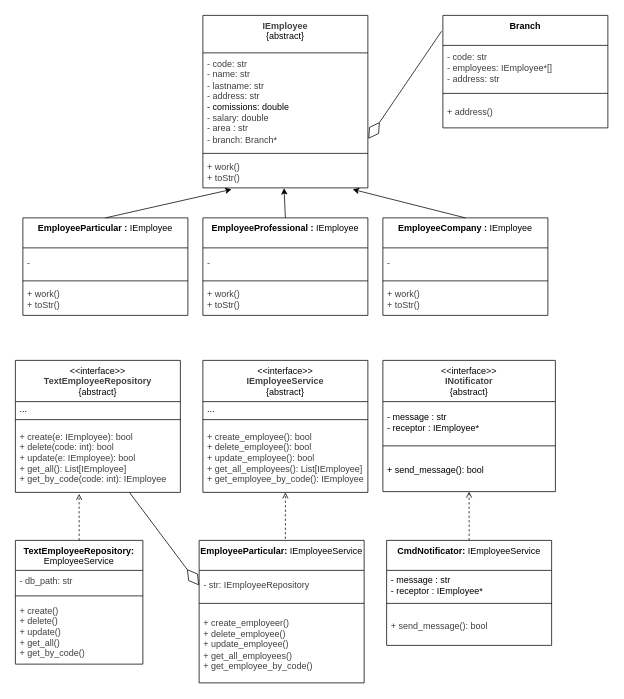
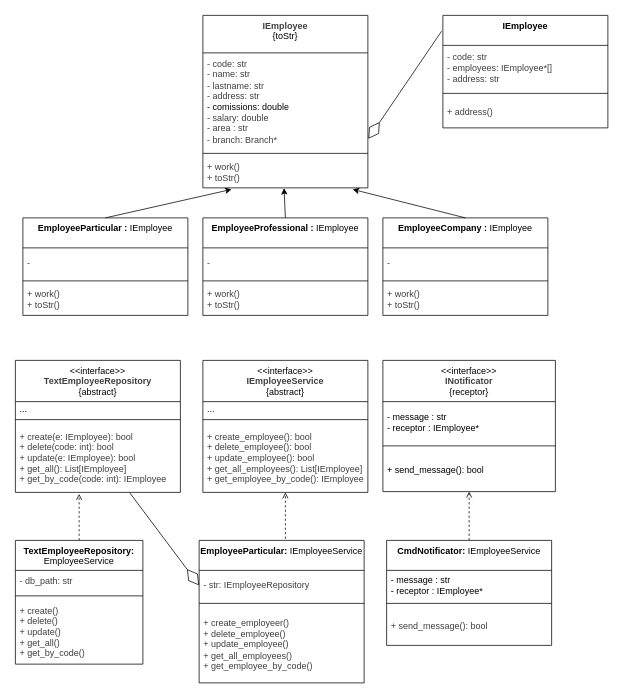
node "Branch": label "Branch" -> "IEmployee"
node "IEmployee {abstract}": label "IEmployee {abstract}" -> "IEmployee {toStr}"
node "<<interface>> INotificator {abstract}": label "<<interface>> INotificator {abstract}" -> "<<interface>> INotificator {receptor}"
